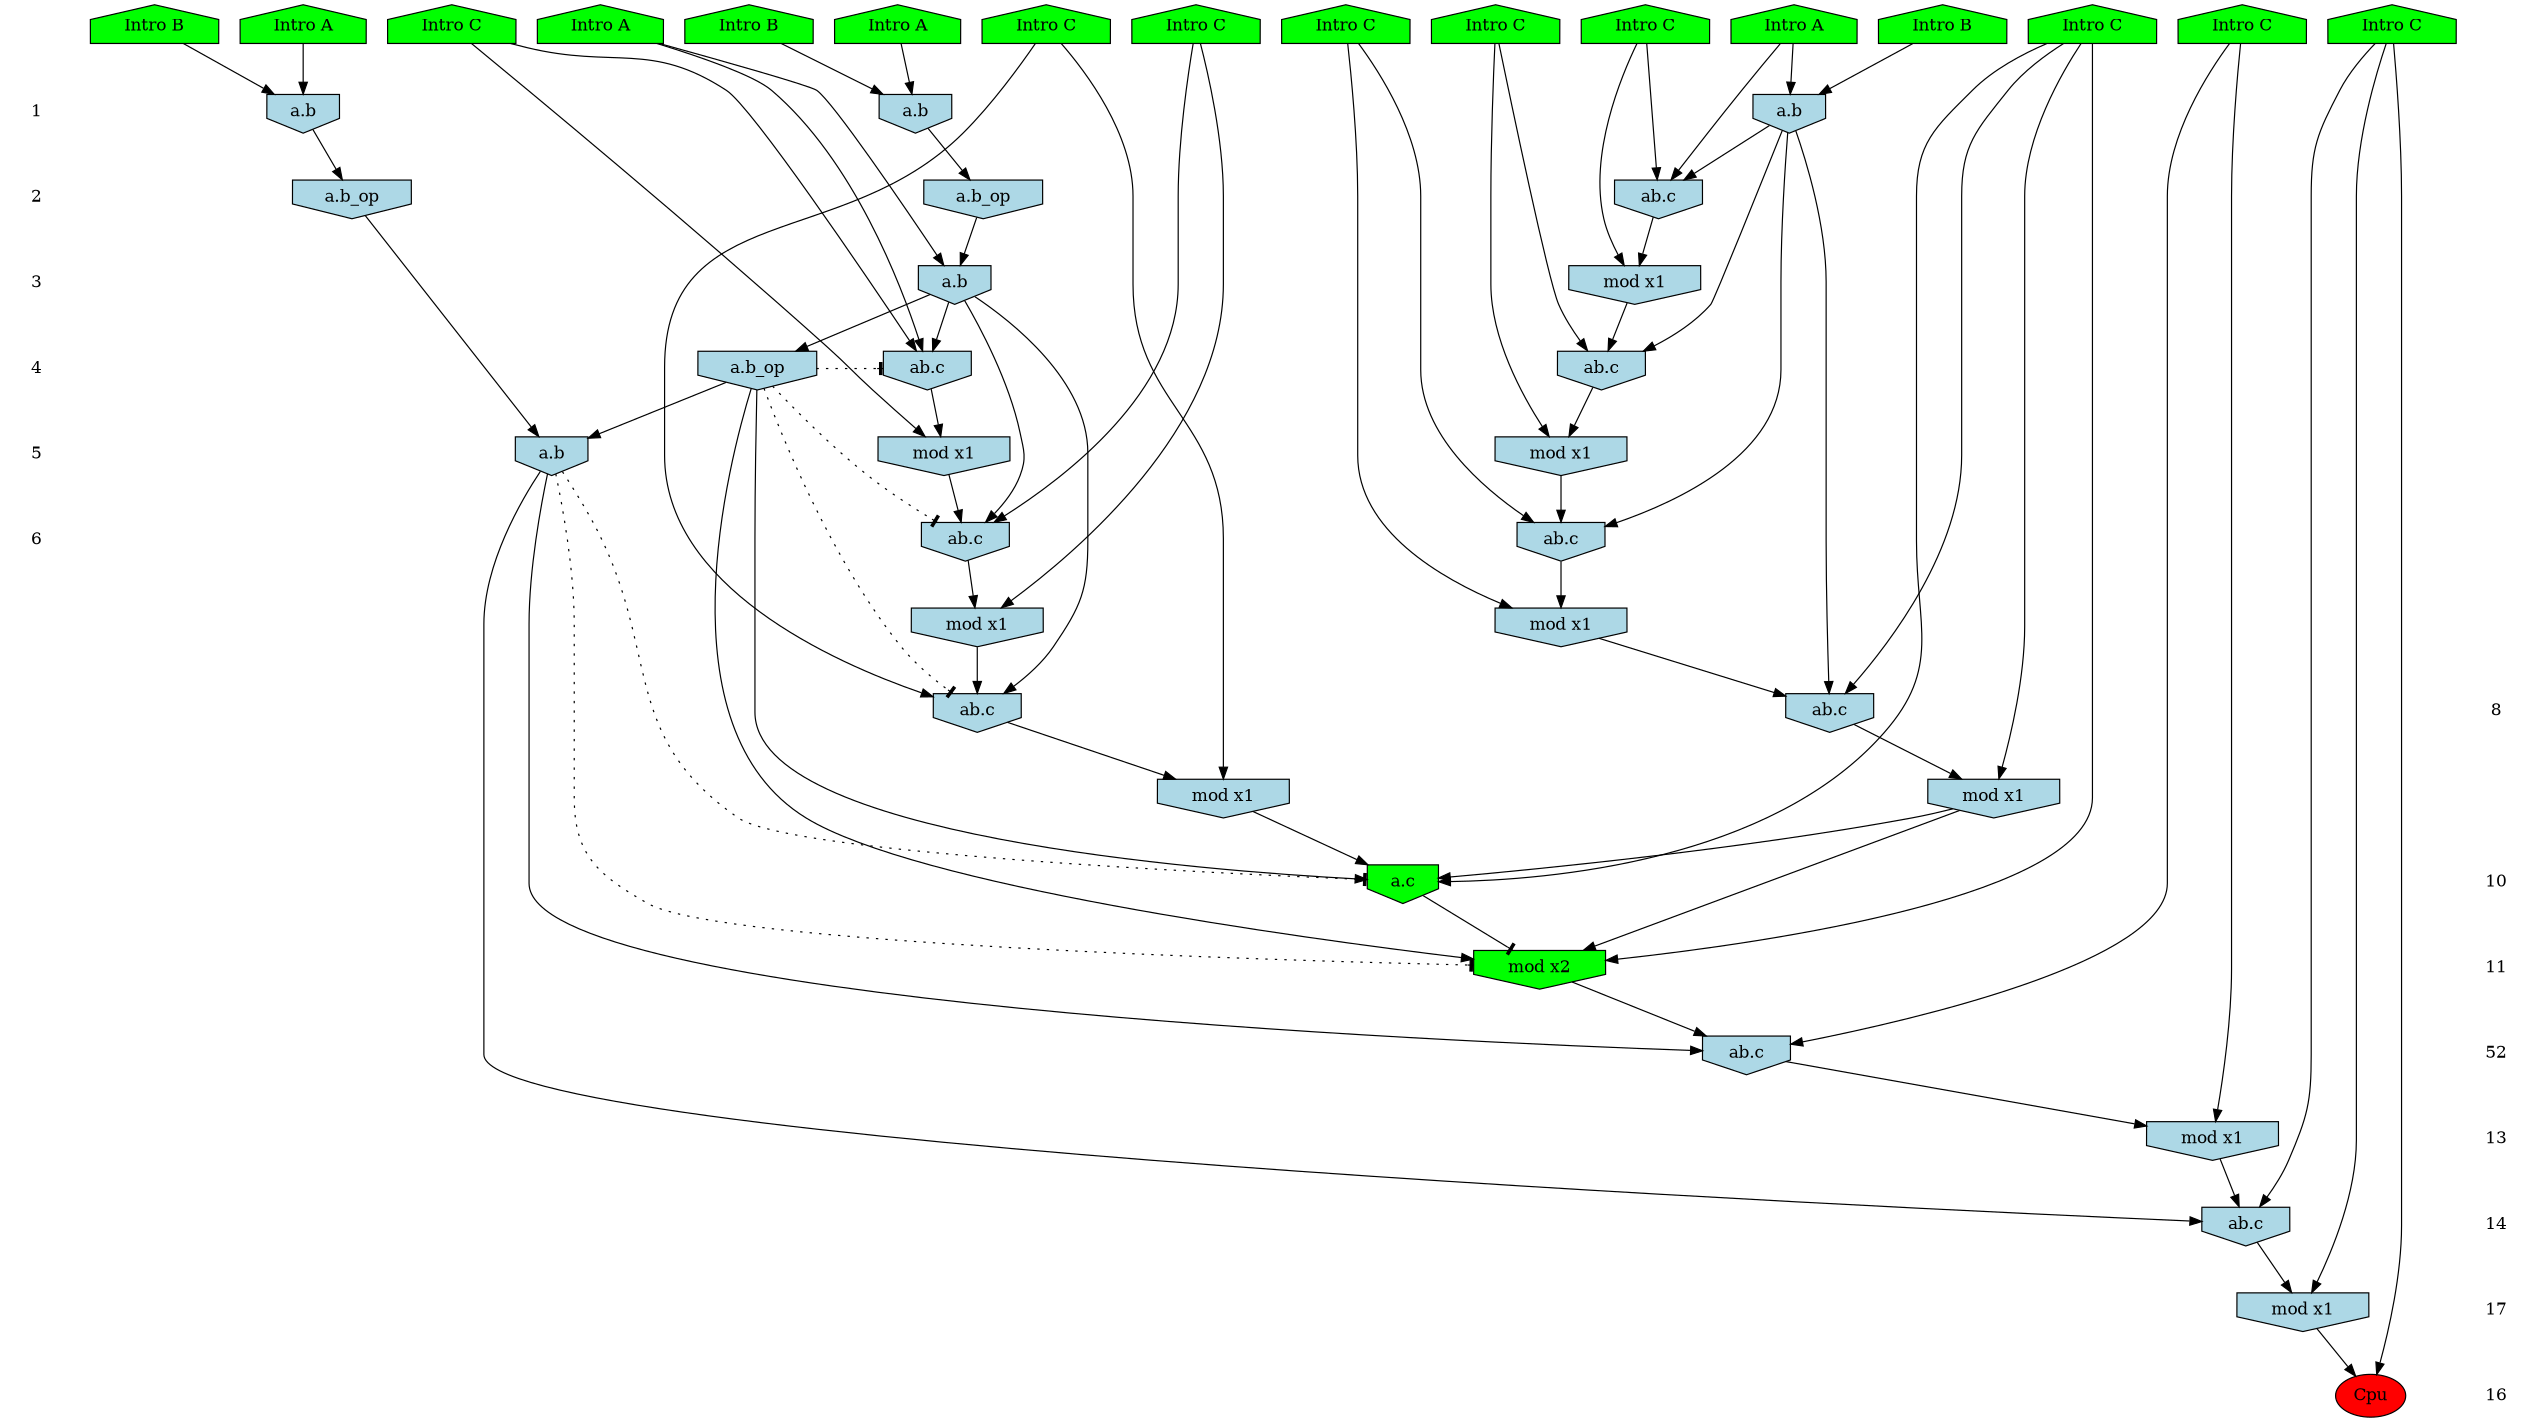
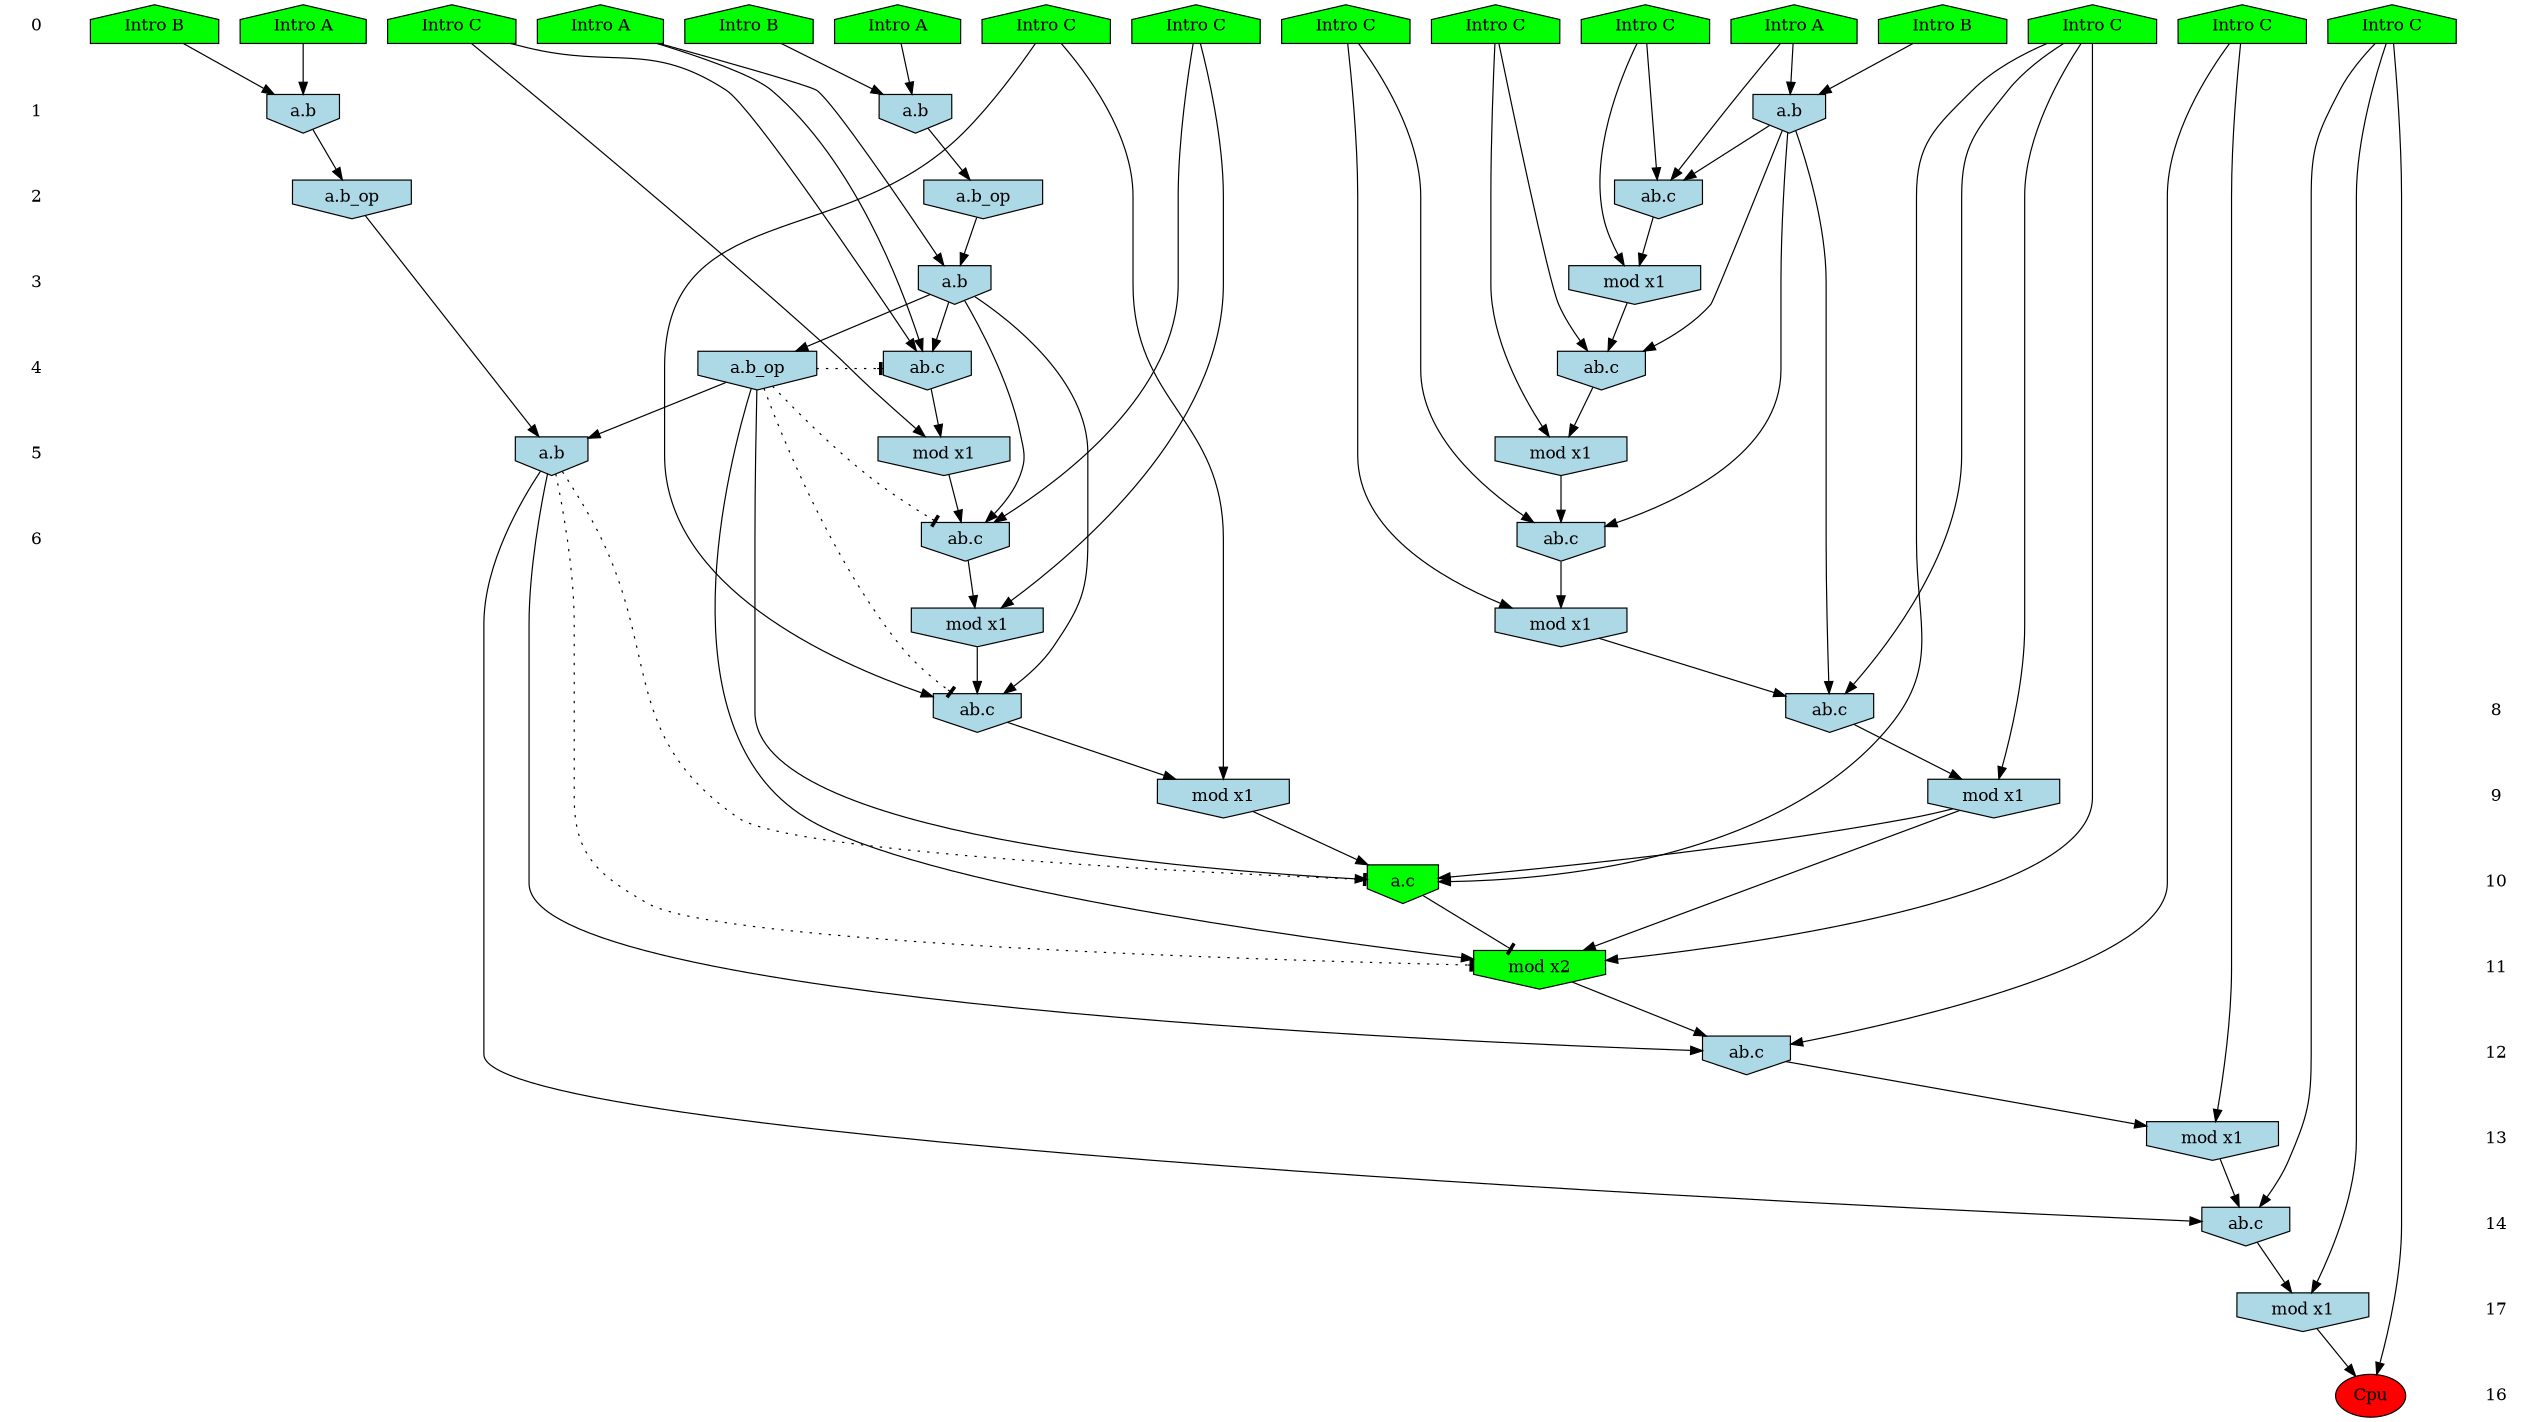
node "0": added
node "9": added
node "52": label "52" -> "12"
